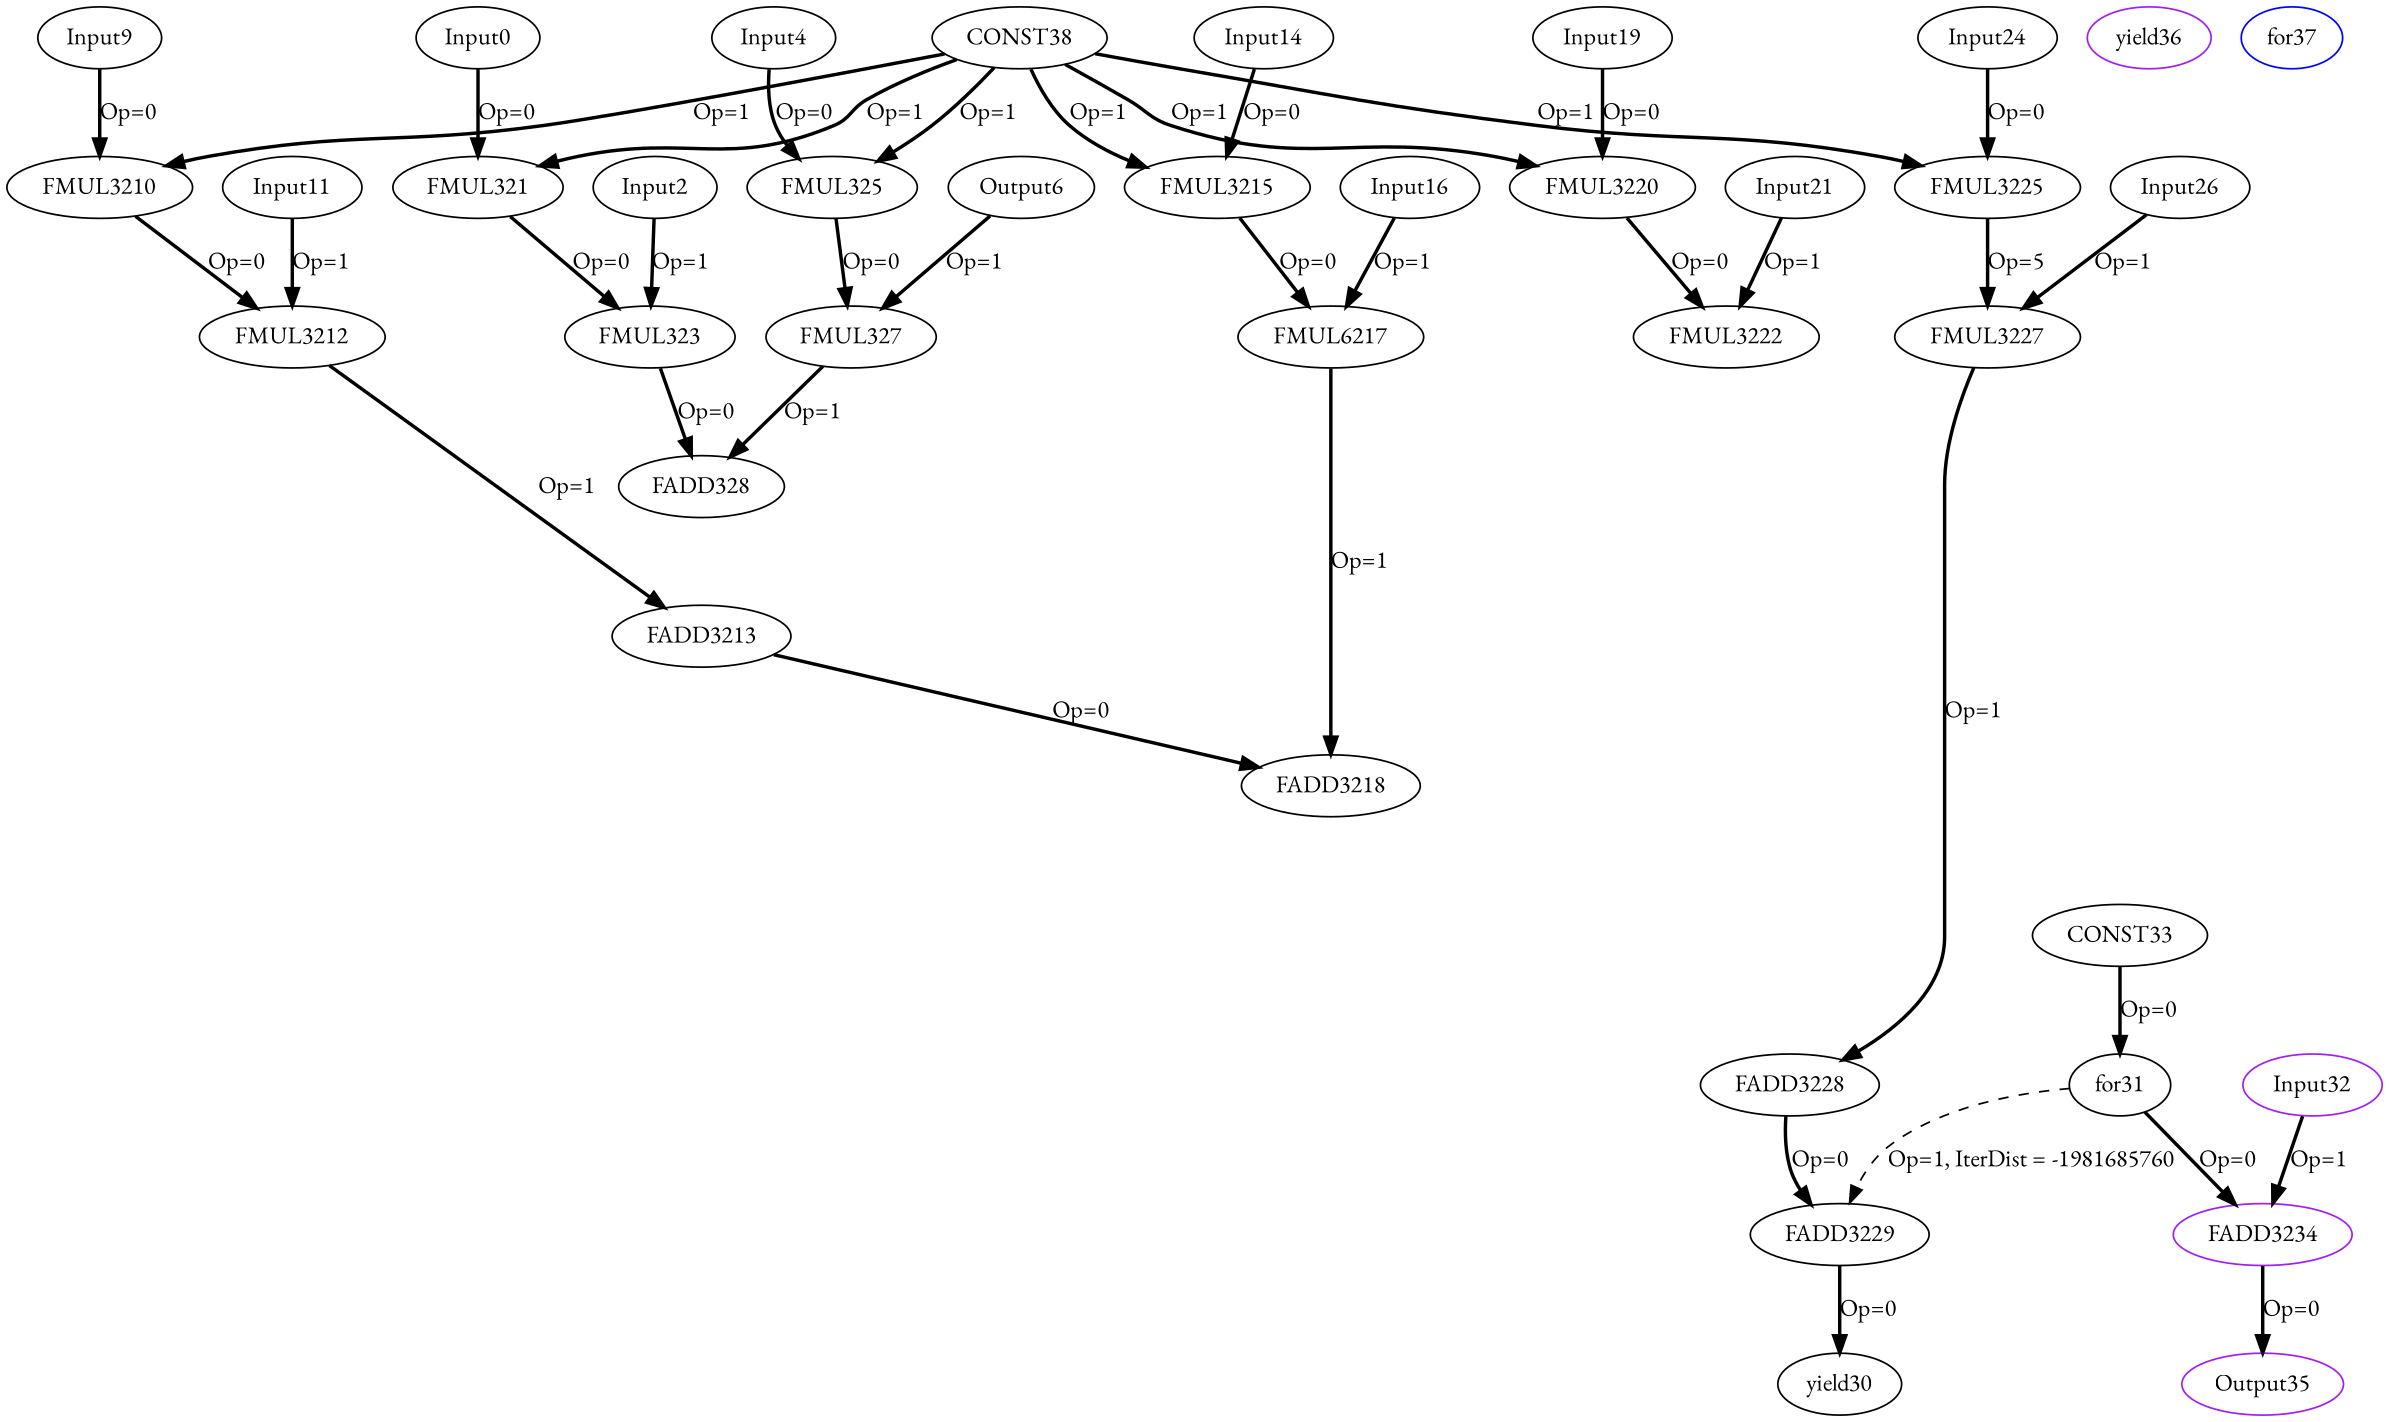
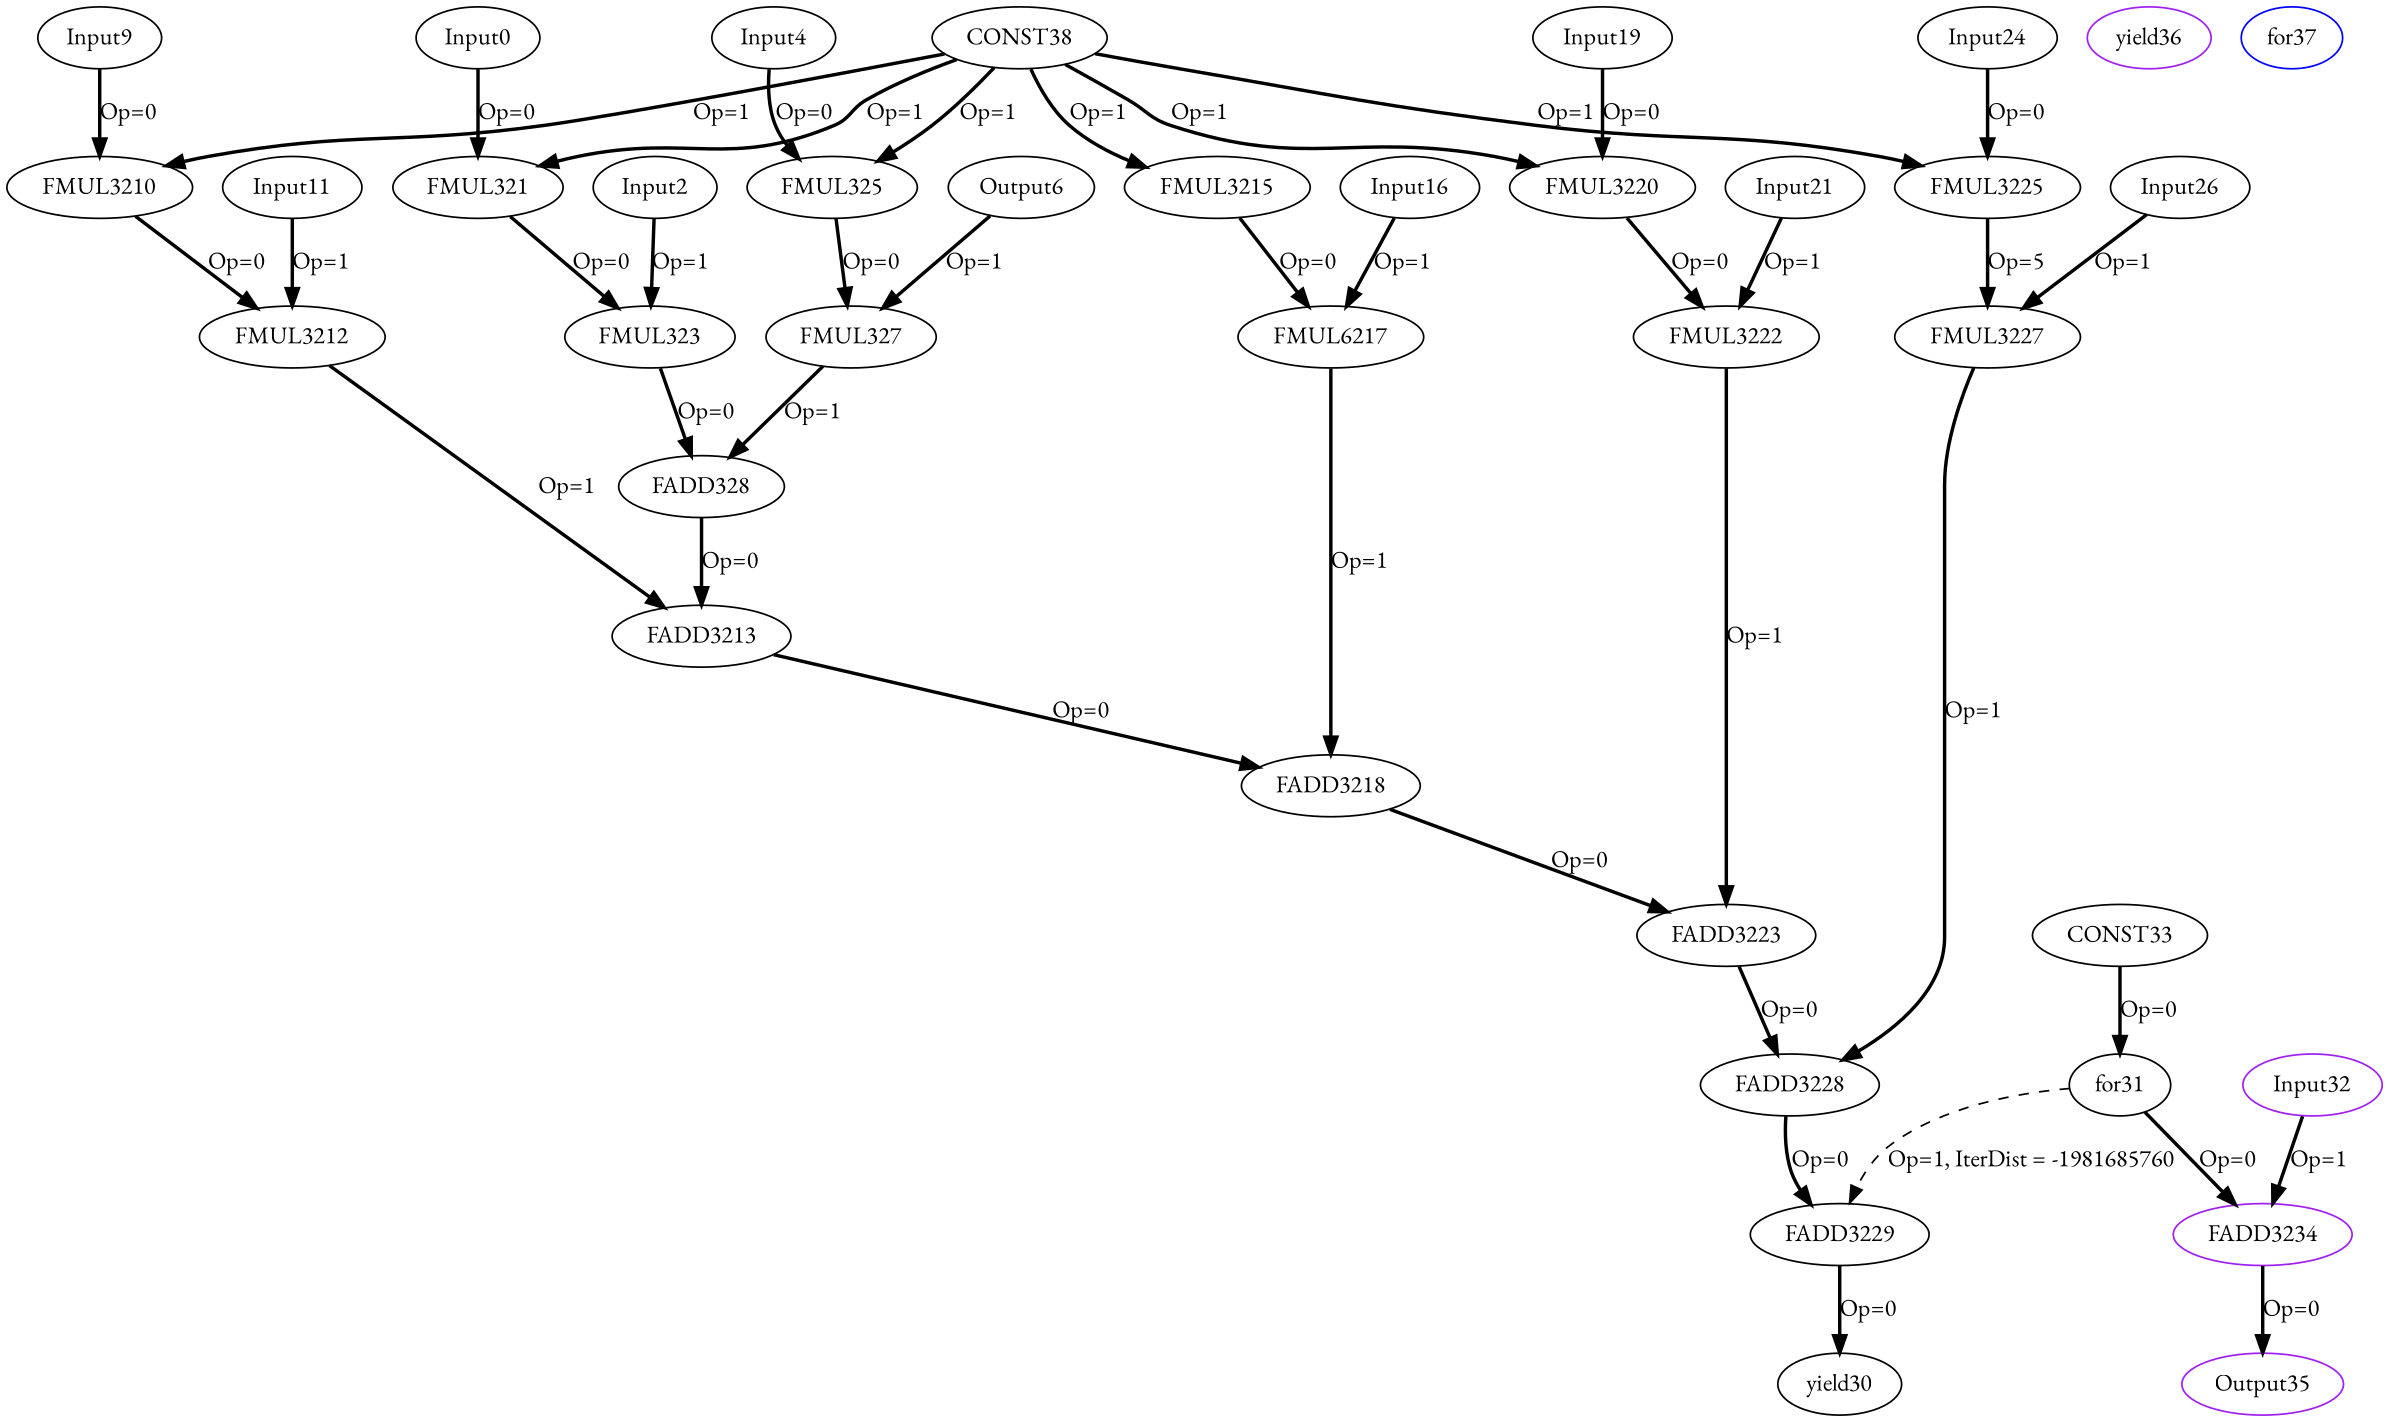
node "Input14": removed
edge "FADD328" -> "FADD3213": added, label "Op=0"
node "FADD3223": added
